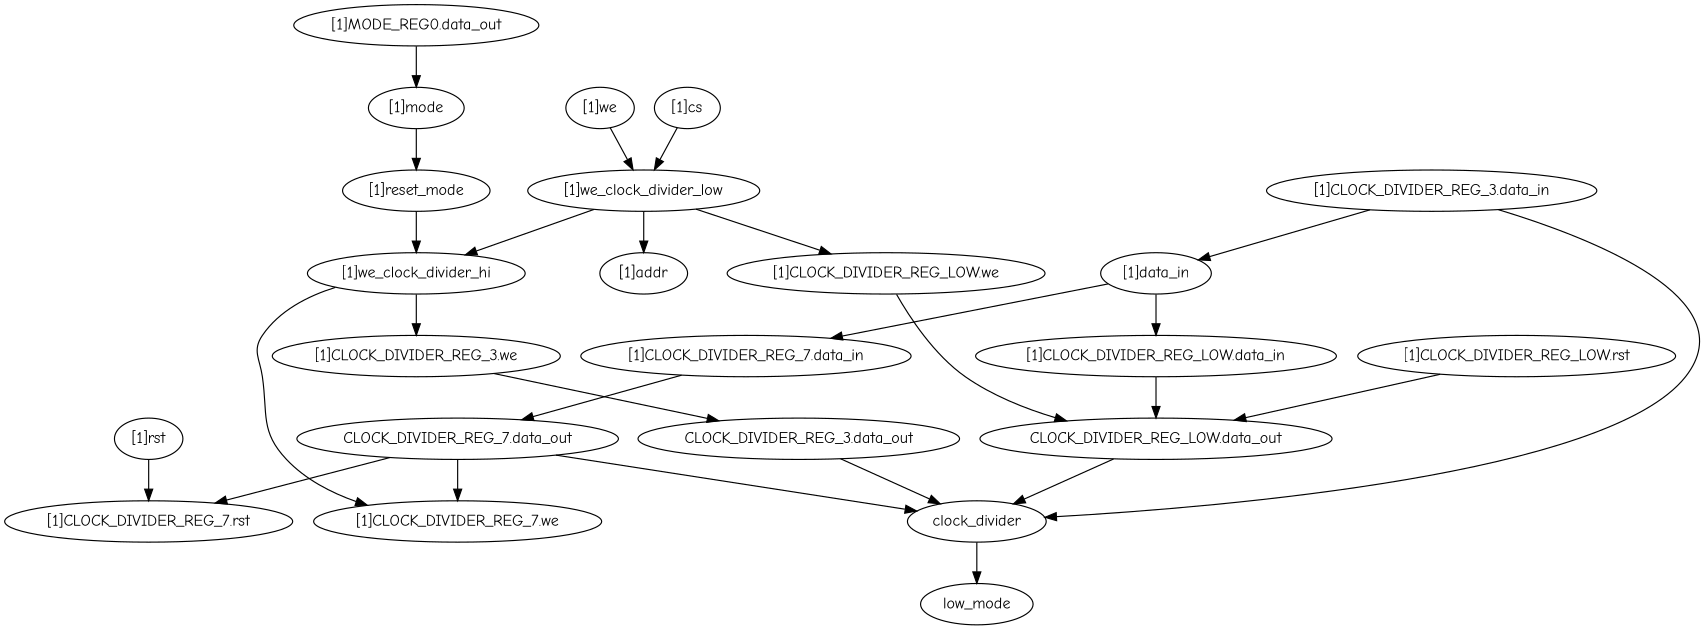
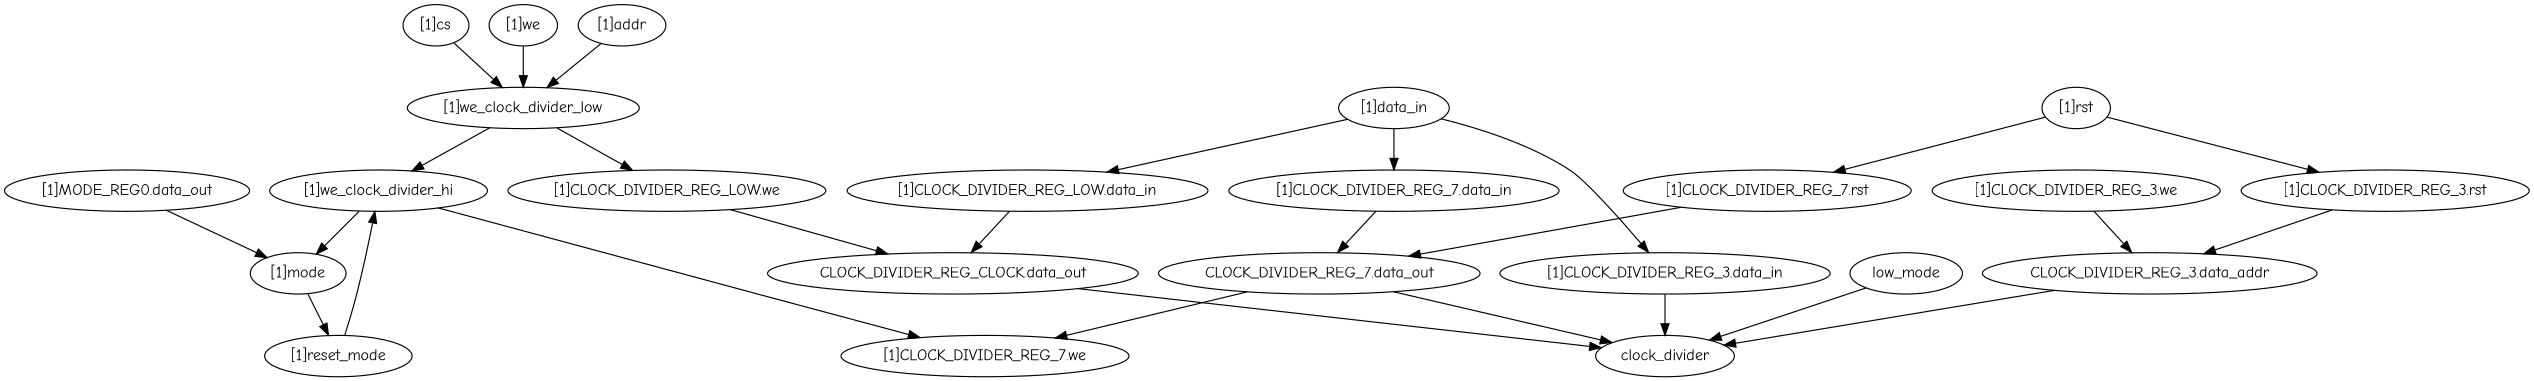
node "[1]CLOCK_DIVIDER_REG_3.rst": added
edge "[1]we_clock_divider_low" -> "[1]addr": reversed
edge "[1]CLOCK_DIVIDER_REG_3.data_in" -> "[1]data_in": reversed
edge "[1]we_clock_divider_hi" -> "[1]CLOCK_DIVIDER_REG_3.we": now "[1]we_clock_divider_hi" -> "[1]mode"
node "[1]CLOCK_DIVIDER_REG_LOW.rst": removed
node "CLOCK_DIVIDER_REG_3.data_out": label "CLOCK_DIVIDER_REG_3.data_out" -> "CLOCK_DIVIDER_REG_3.data_addr"
node "CLOCK_DIVIDER_REG_LOW.data_out": label "CLOCK_DIVIDER_REG_LOW.data_out" -> "CLOCK_DIVIDER_REG_CLOCK.data_out"
edge "CLOCK_DIVIDER_REG_7.data_out" -> "[1]CLOCK_DIVIDER_REG_7.rst": reversed
edge "clock_divider" -> "low_mode": reversed
